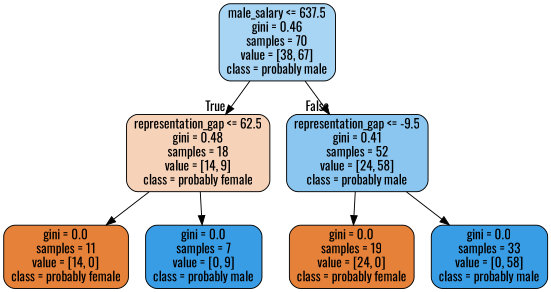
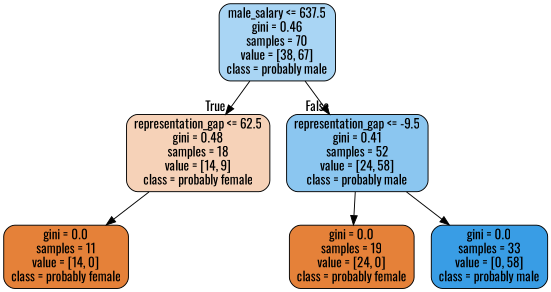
node "gini = 0.0 samples = 7 value = [0, 9] class = probably male": removed
